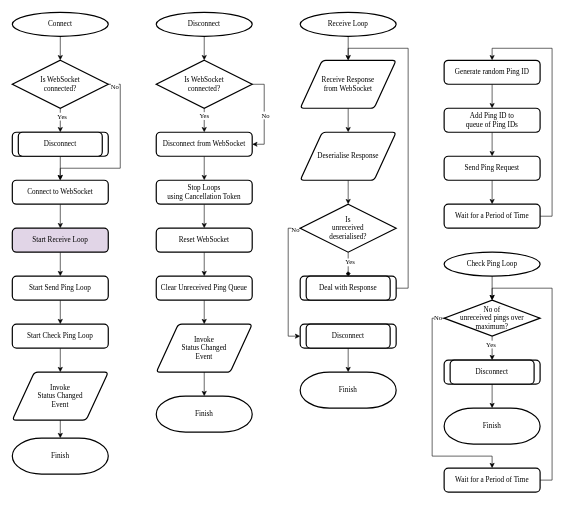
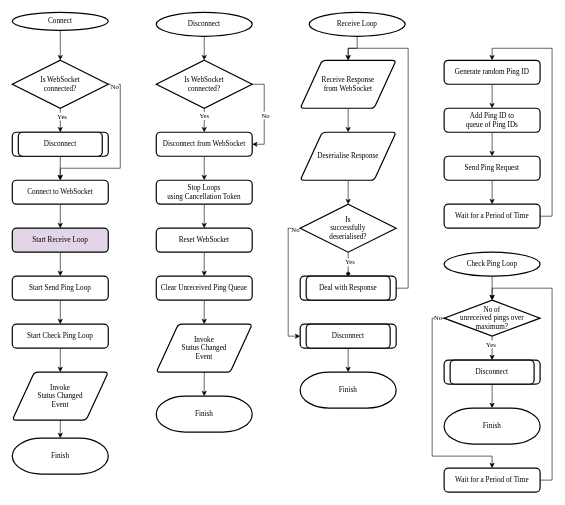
node "Connect": size 96x24 -> 96x18
node "Receive Loop": moved (348, 24) -> (357, 24)
node "Is unreceived deserialised?": label "Is unreceived deserialised?" -> "Is successfully deserialised?"
